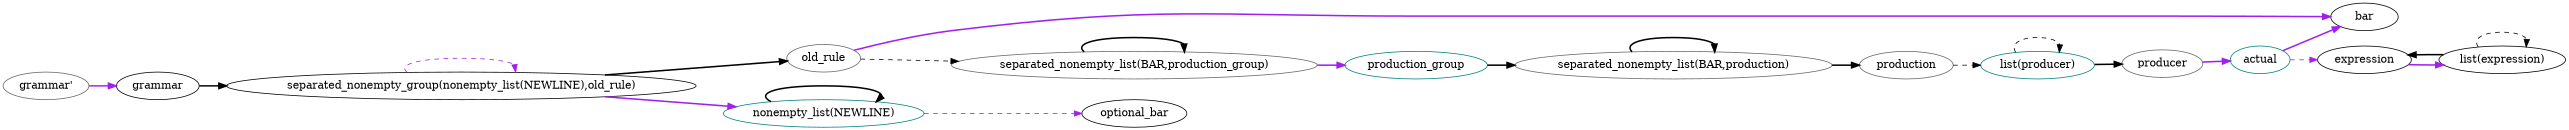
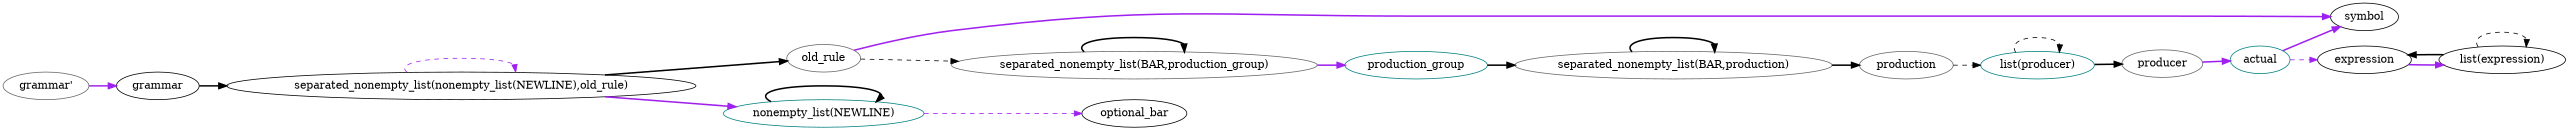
node "bar": label "bar" -> "symbol"
node "separated_nonempty_group(nonempty_list(NEWLINE),old_rule)": label "separated_nonempty_group(nonempty_list(NEWLINE),old_rule)" -> "separated_nonempty_list(nonempty_list(NEWLINE),old_rule)"
